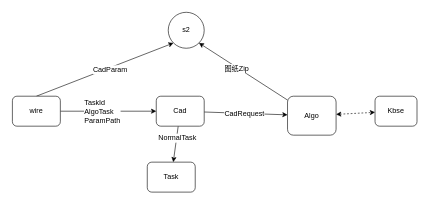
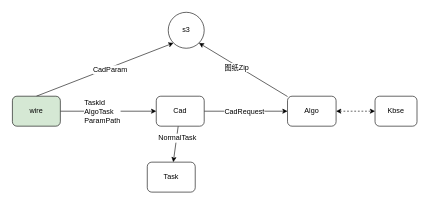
node "s2": label "s2" -> "s3"
node "wire": fillcolor #ffffff -> #d5e8d4
node "Algo": size 49x39 -> 49x30
